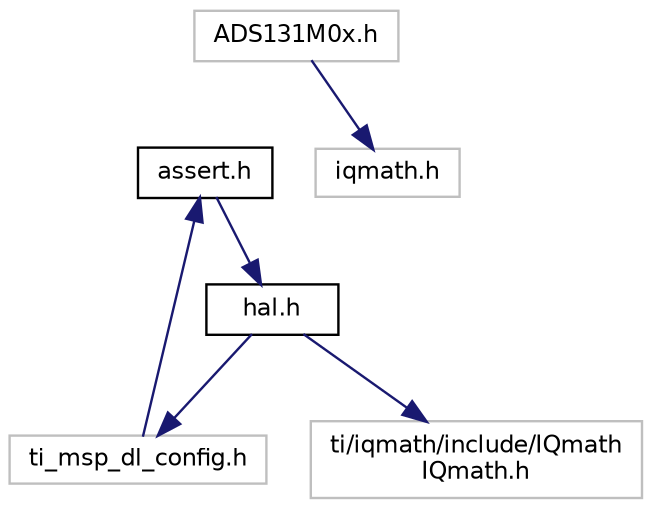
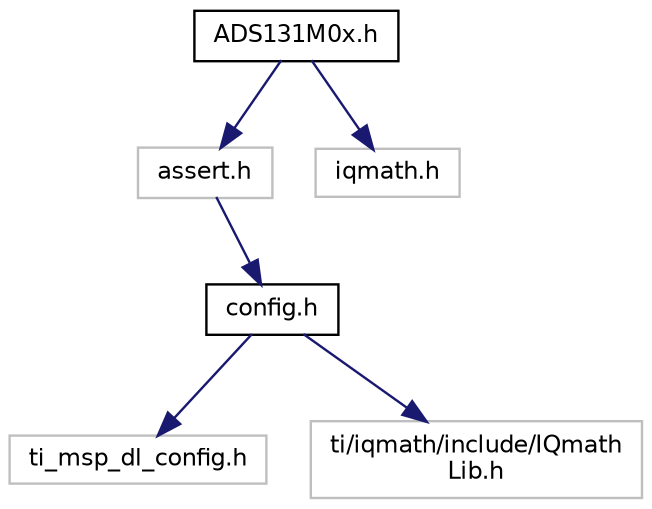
node "ADS131M0x.h": color grey75 -> black
node "assert.h": color black -> grey75
node "hal.h": label "hal.h" -> "config.h"
edge "ti_msp_dl_config.h" -> "assert.h": now "ADS131M0x.h" -> "assert.h"
node "ti/iqmath/include/IQmath IQmath.h": label "ti/iqmath/include/IQmath IQmath.h" -> "ti/iqmath/include/IQmath Lib.h"
